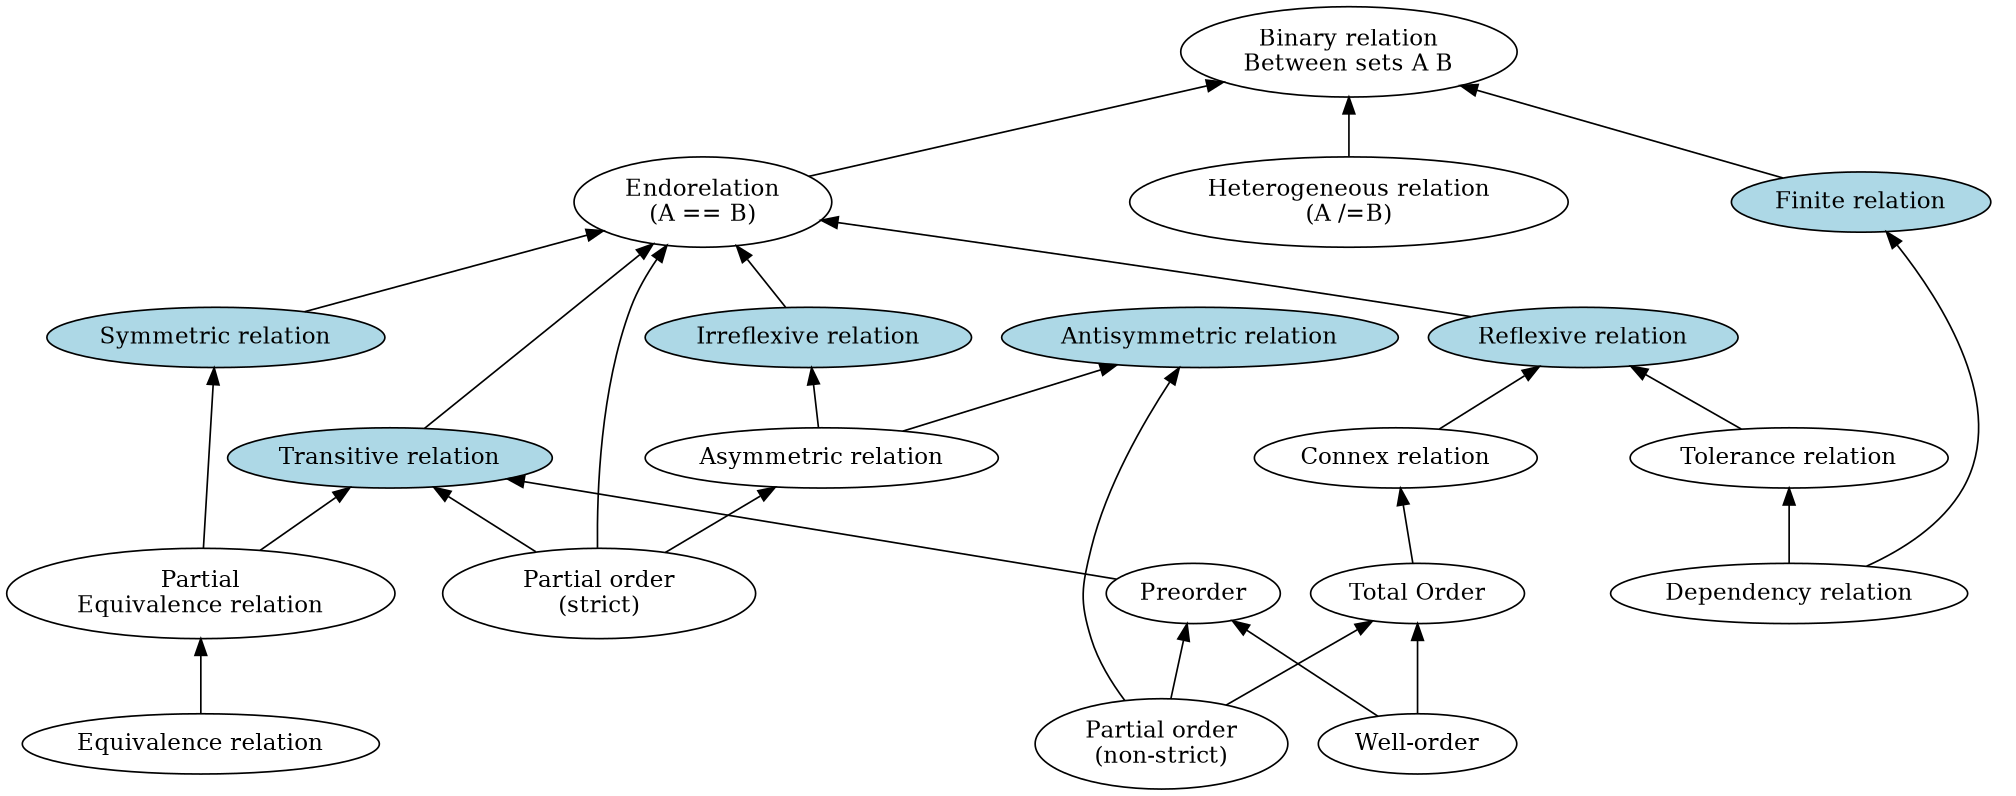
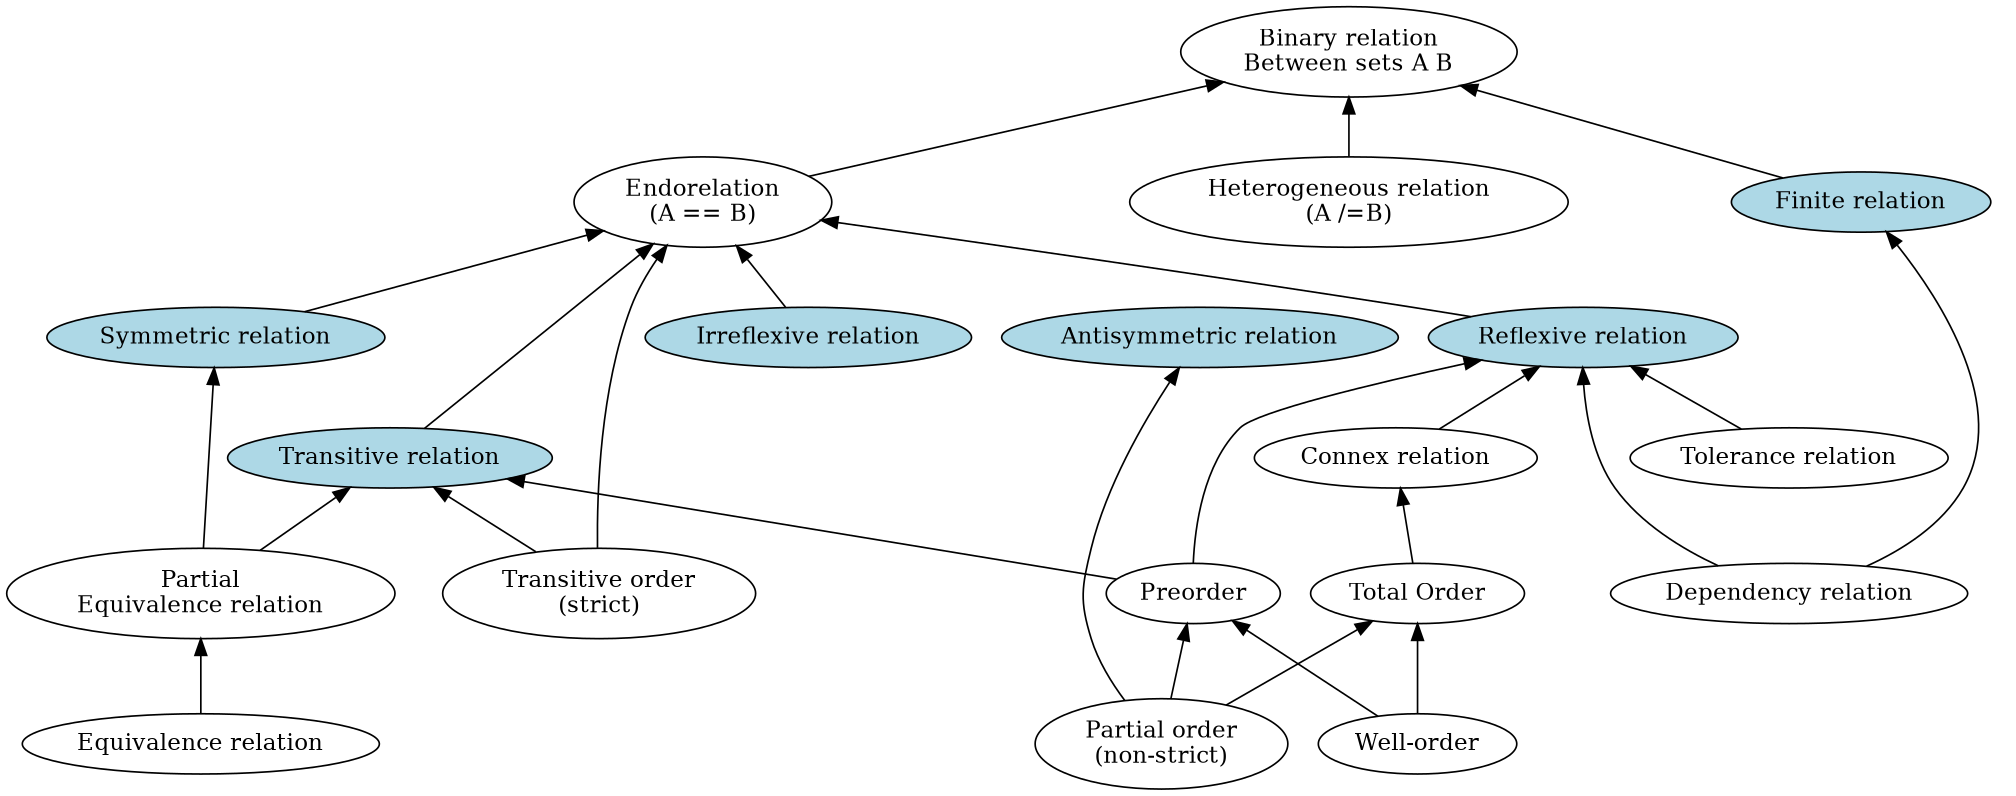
edge "Preorder" -> "Reflexive relation": added
node "Asymmetric relation": removed
edge "Dependency relation" -> "Tolerance relation": now "Dependency relation" -> "Reflexive relation"
node "Partial order (strict)": label "Partial order (strict)" -> "Transitive order (strict)"
